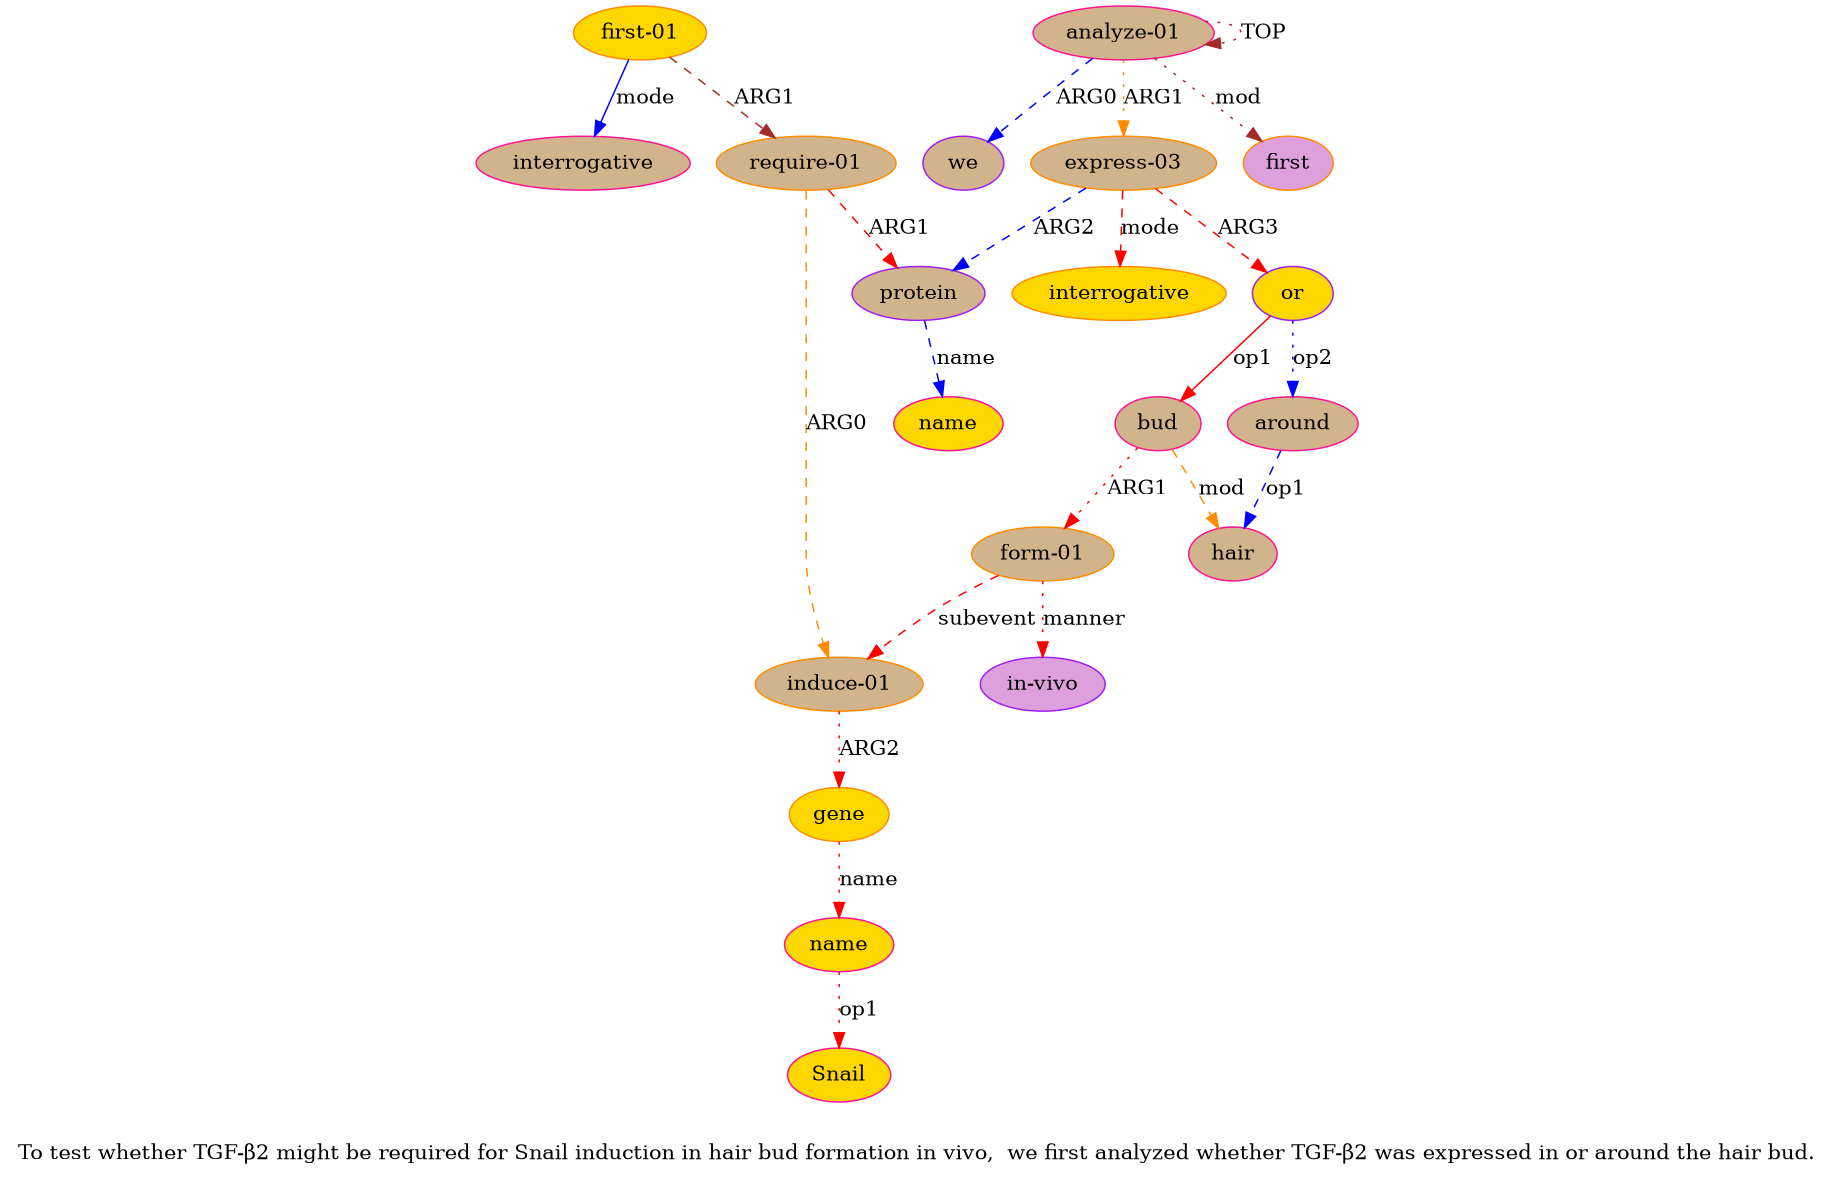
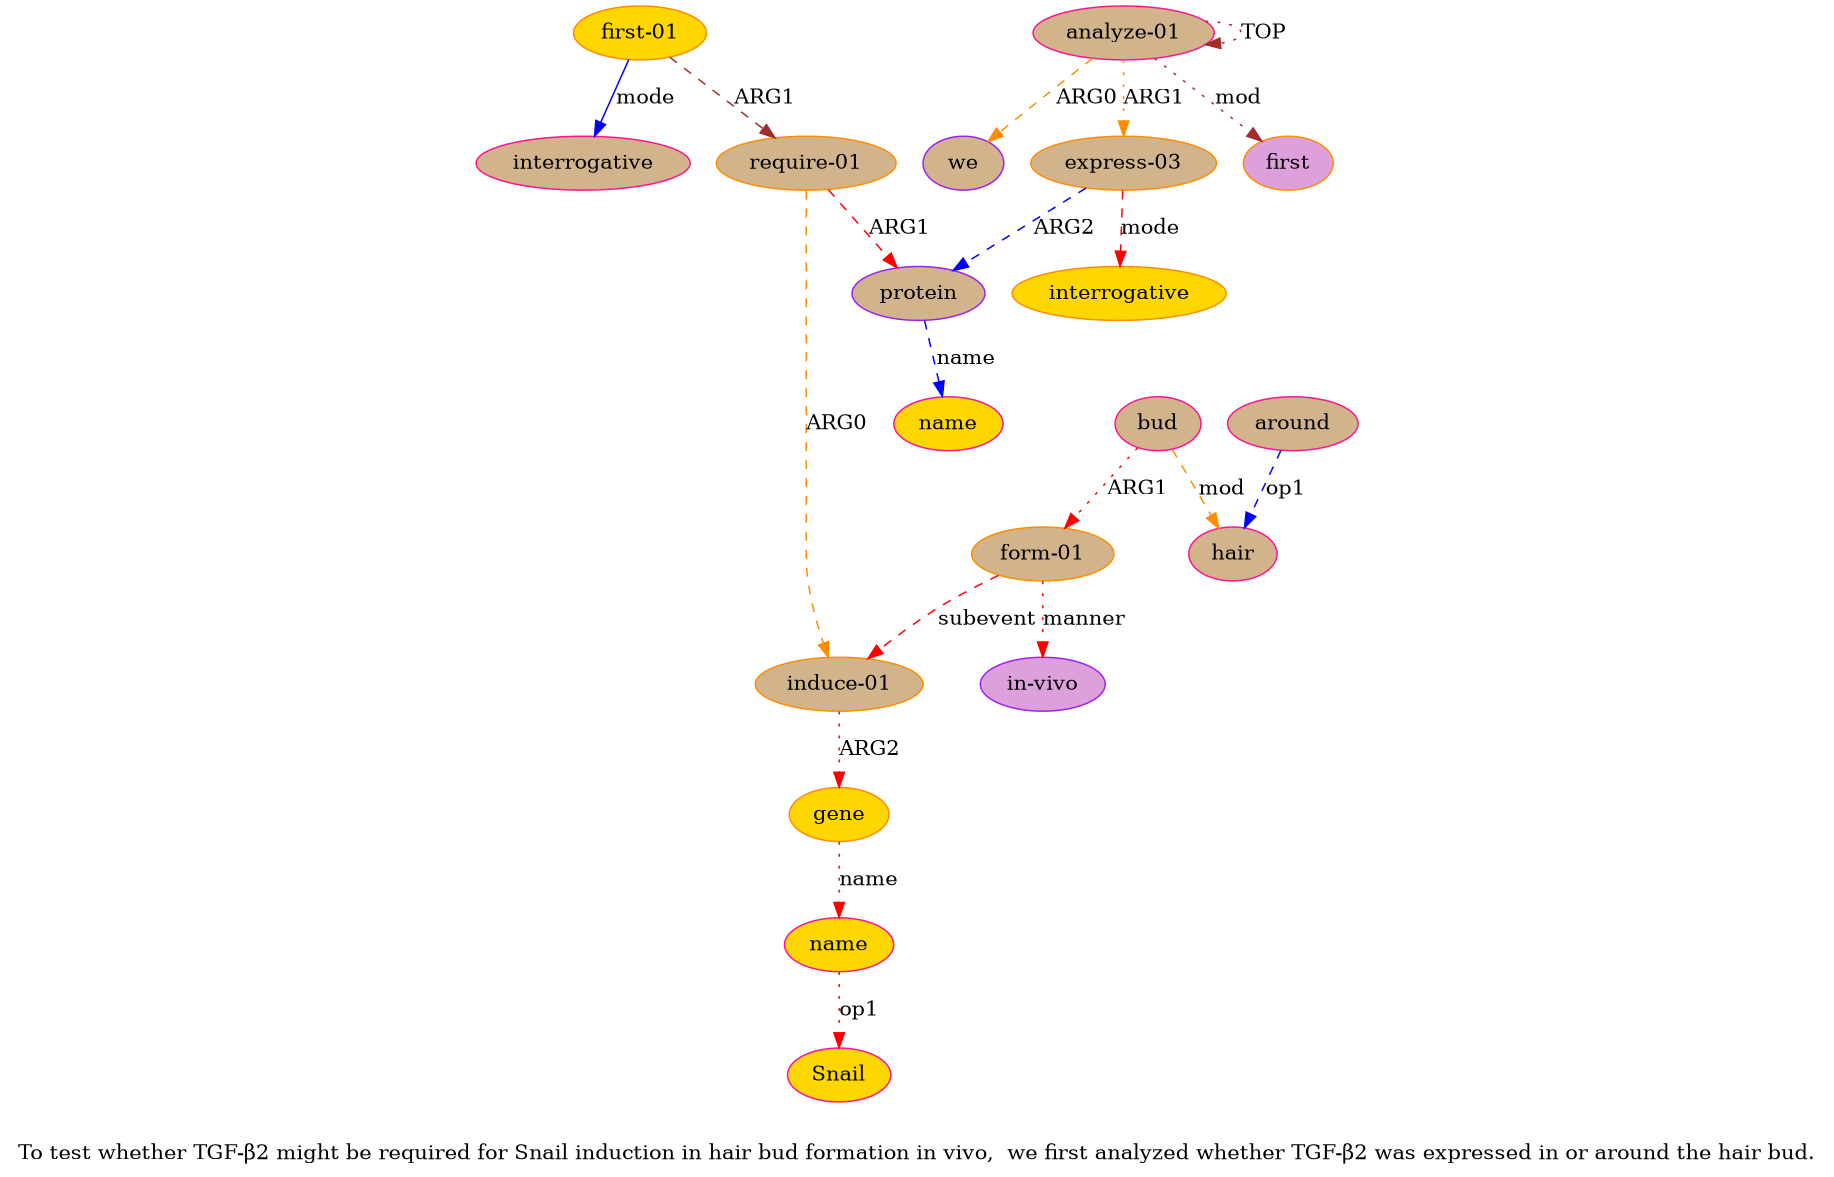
edge "analyze-01" -> "we": color blue -> darkorange
node "or": removed
